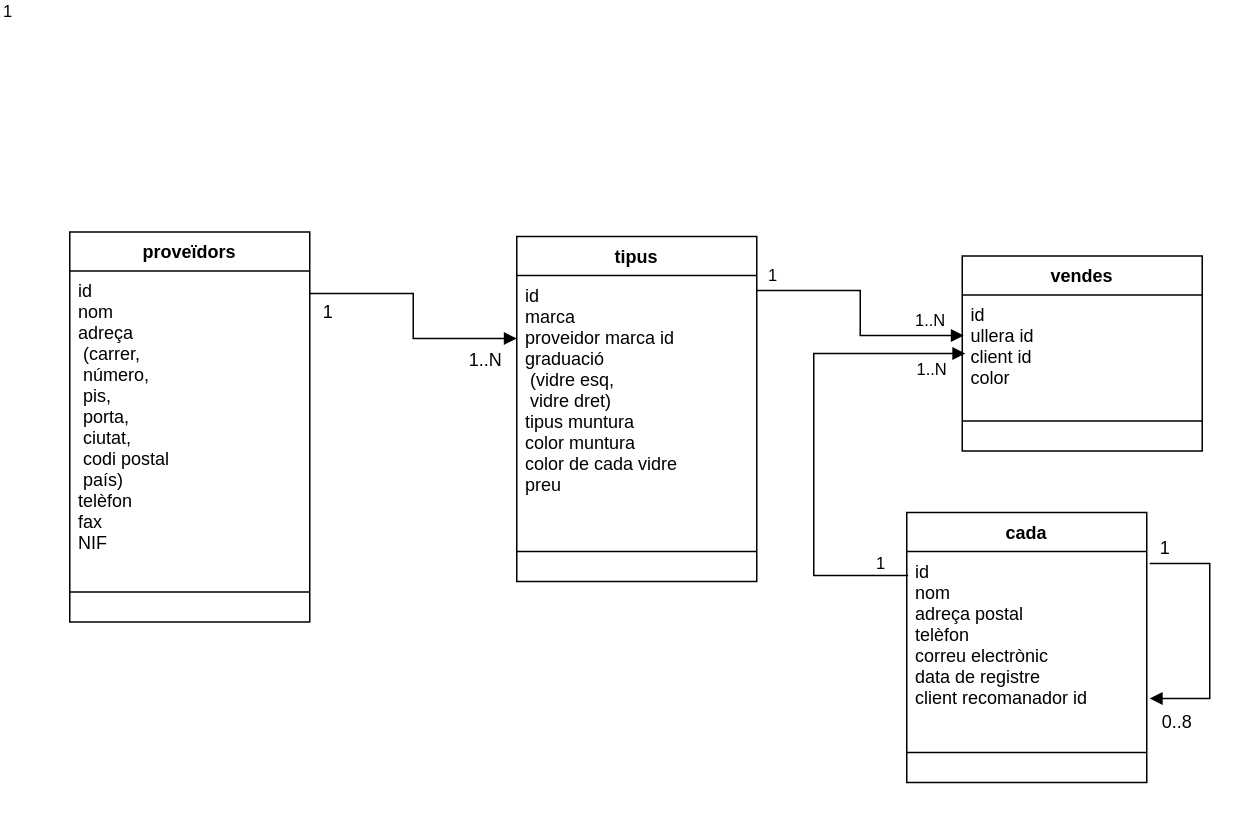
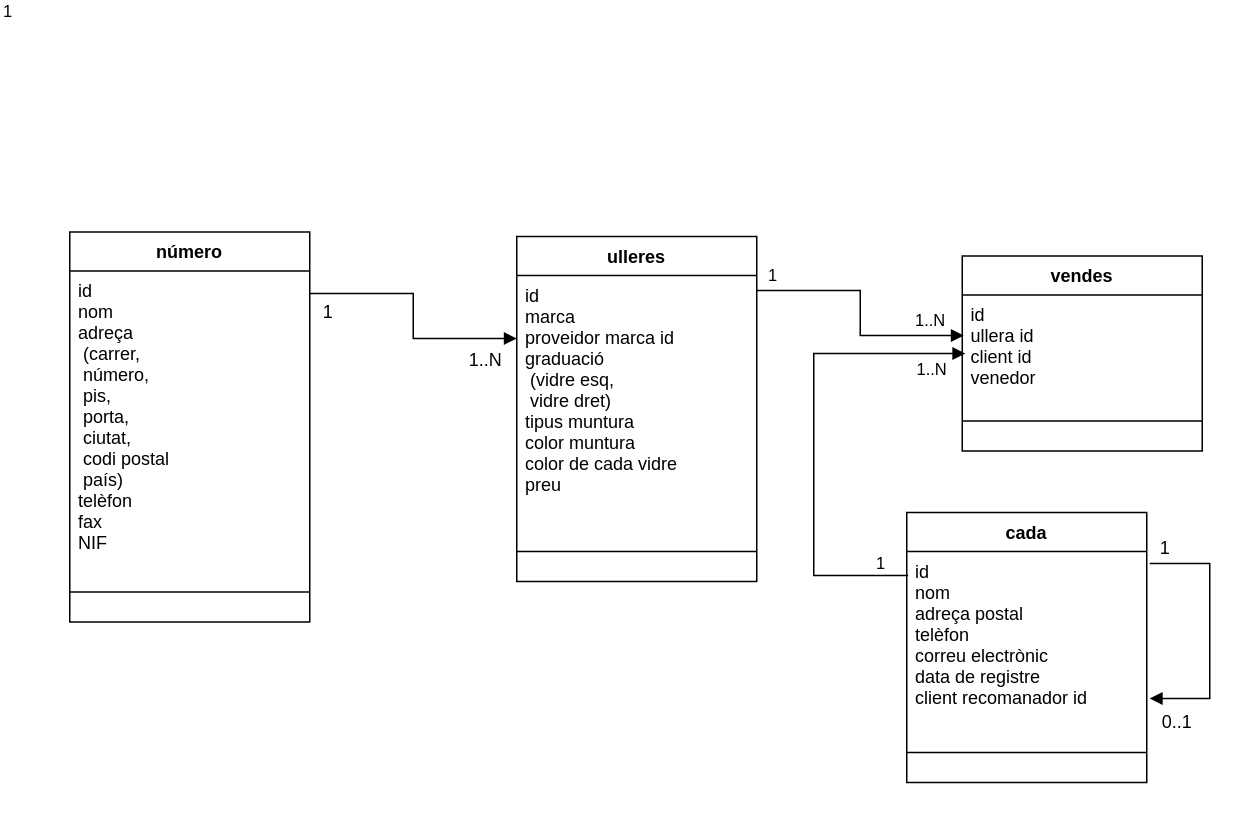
node "proveïdors": label "proveïdors" -> "número"
node "tipus": label "tipus" -> "ulleres"
node "id ullera id client id color": label "id ullera id client id color" -> "id ullera id client id venedor"
node "0..8": label "0..8" -> "0..1"
